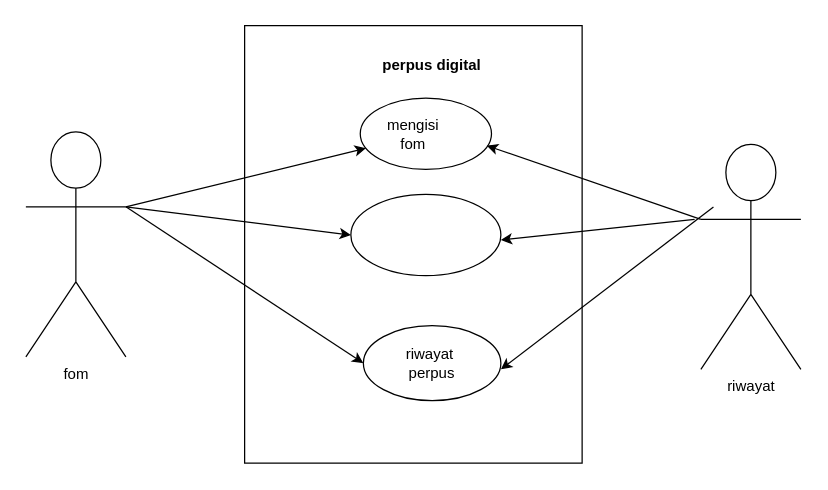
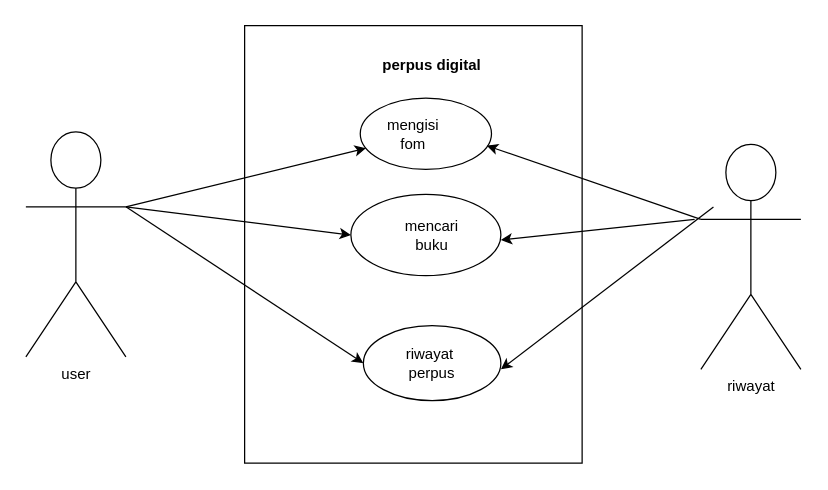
node "mencari buku": added
node "fom": label "fom" -> "user"
